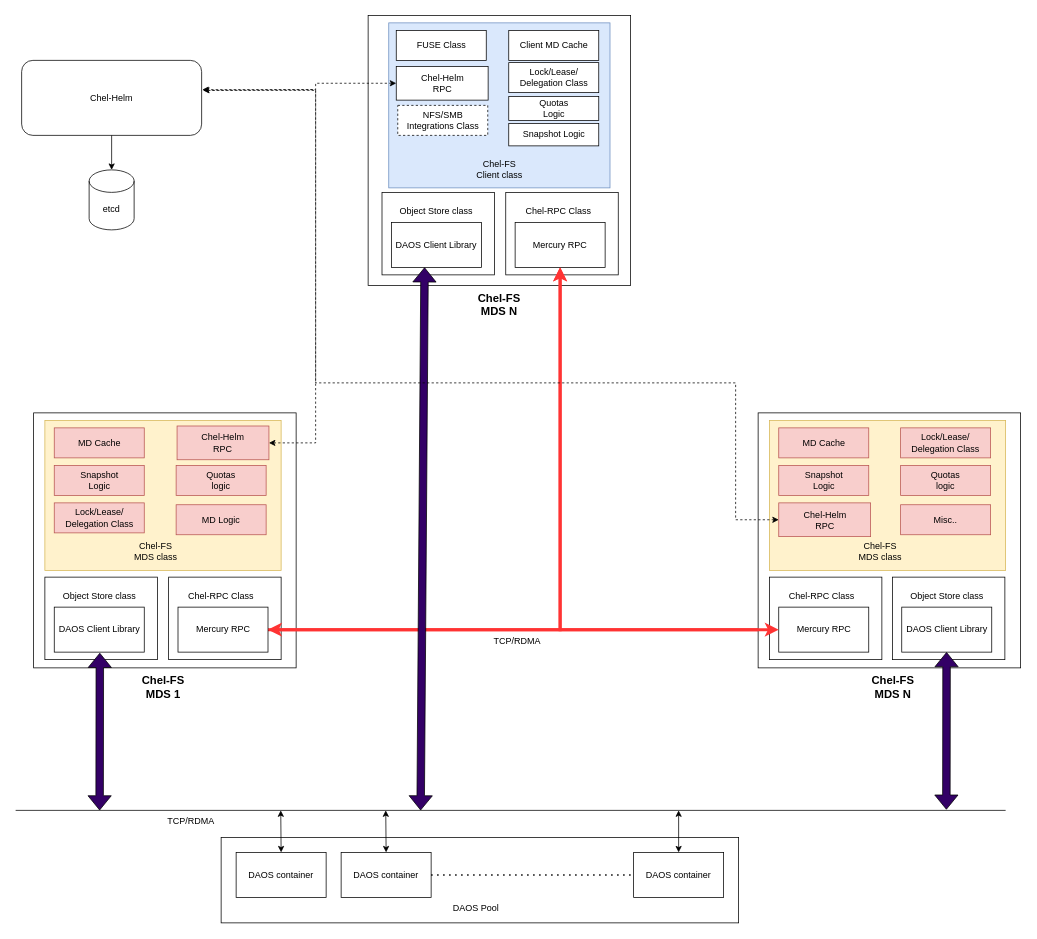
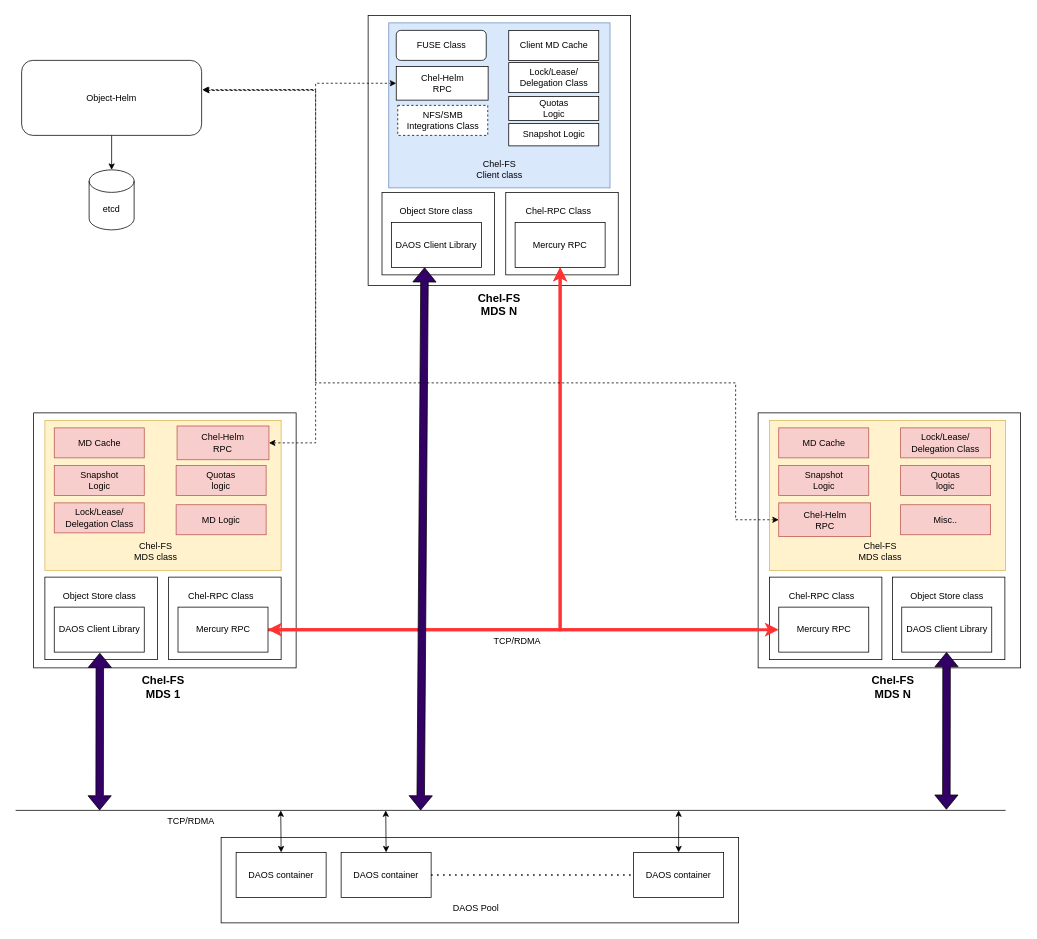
node "FUSE Class": shape rectangle -> rounded rectangle
node "Chel-Helm": label "Chel-Helm" -> "Object-Helm"
